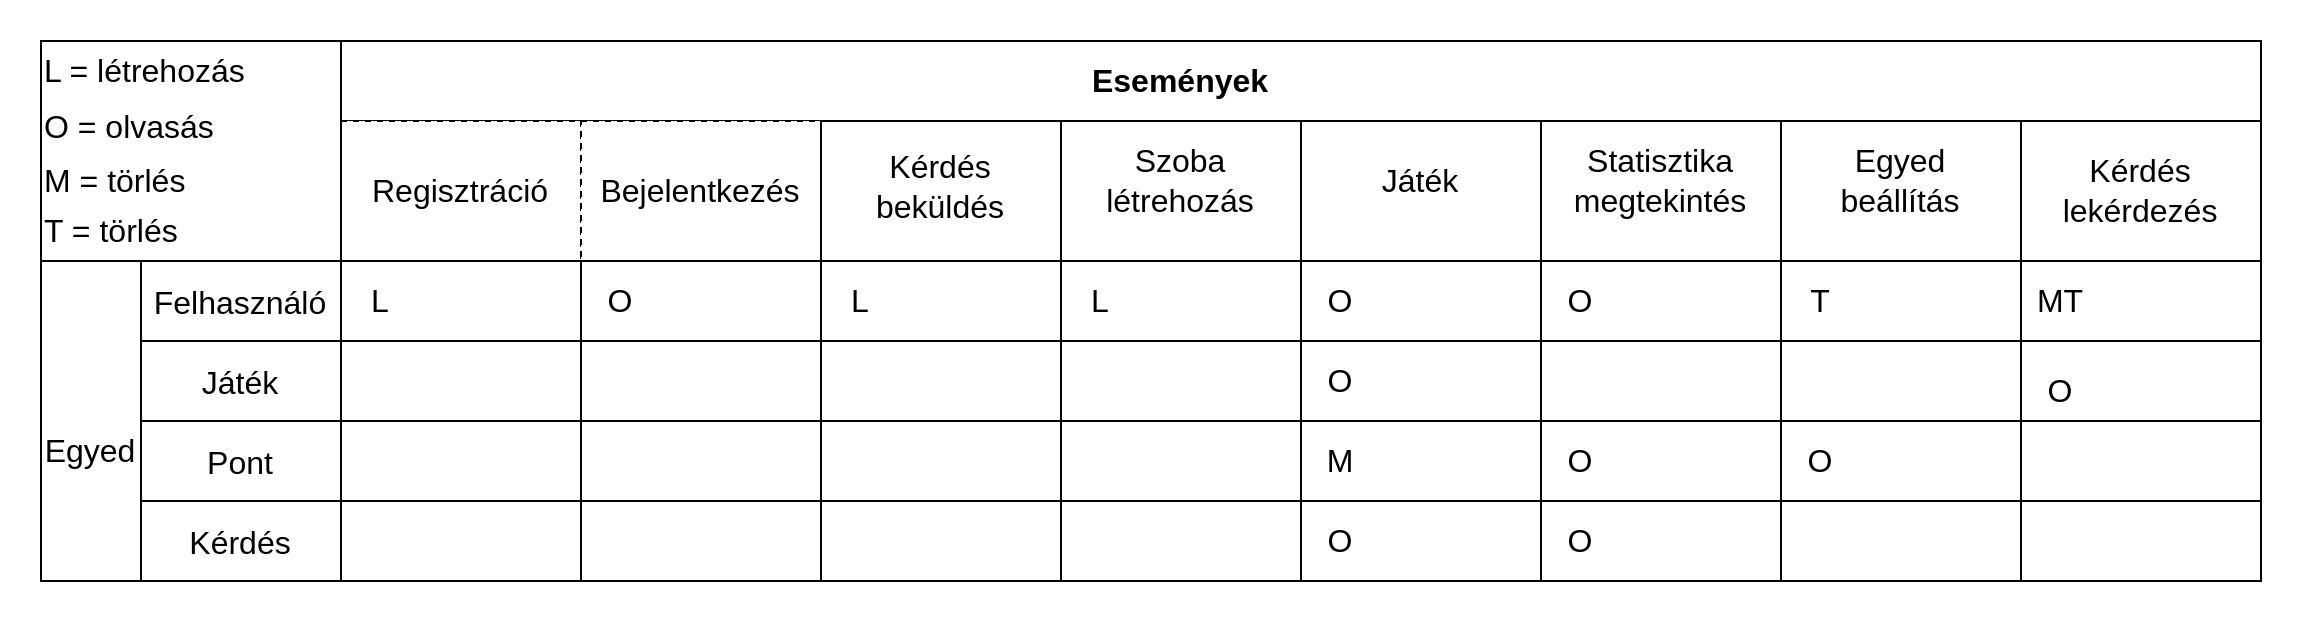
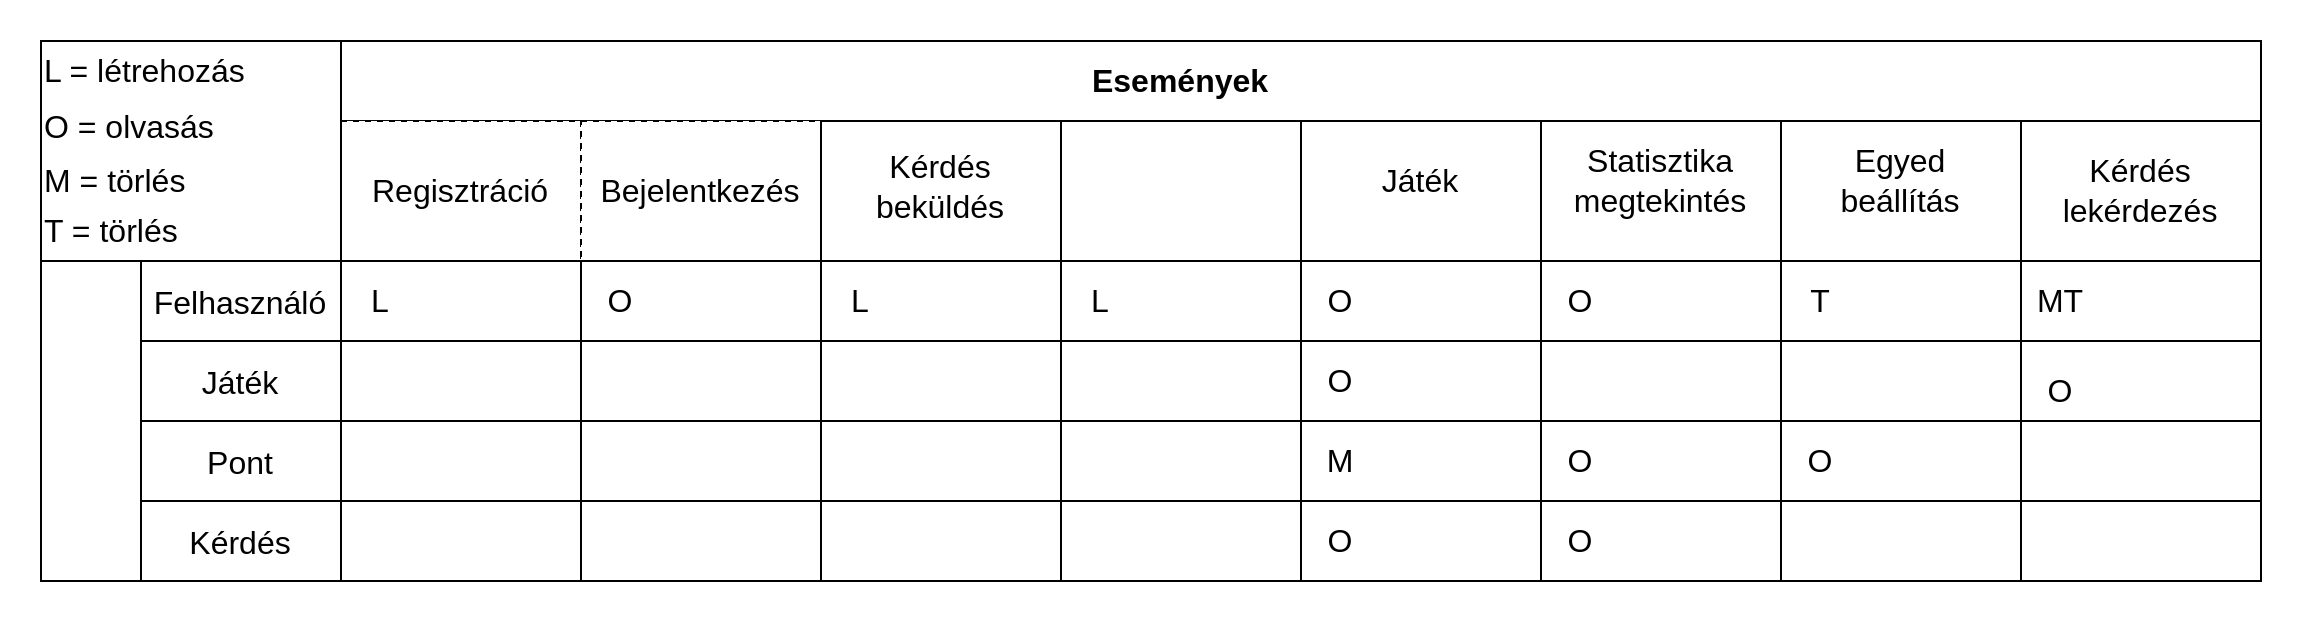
node "Szoba létrehozás": removed
node "Egyed": removed
